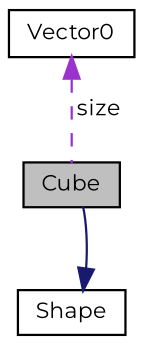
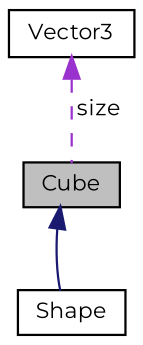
node "Vector0": label "Vector0" -> "Vector3"
edge "Cube" -> "Shape": reversed
